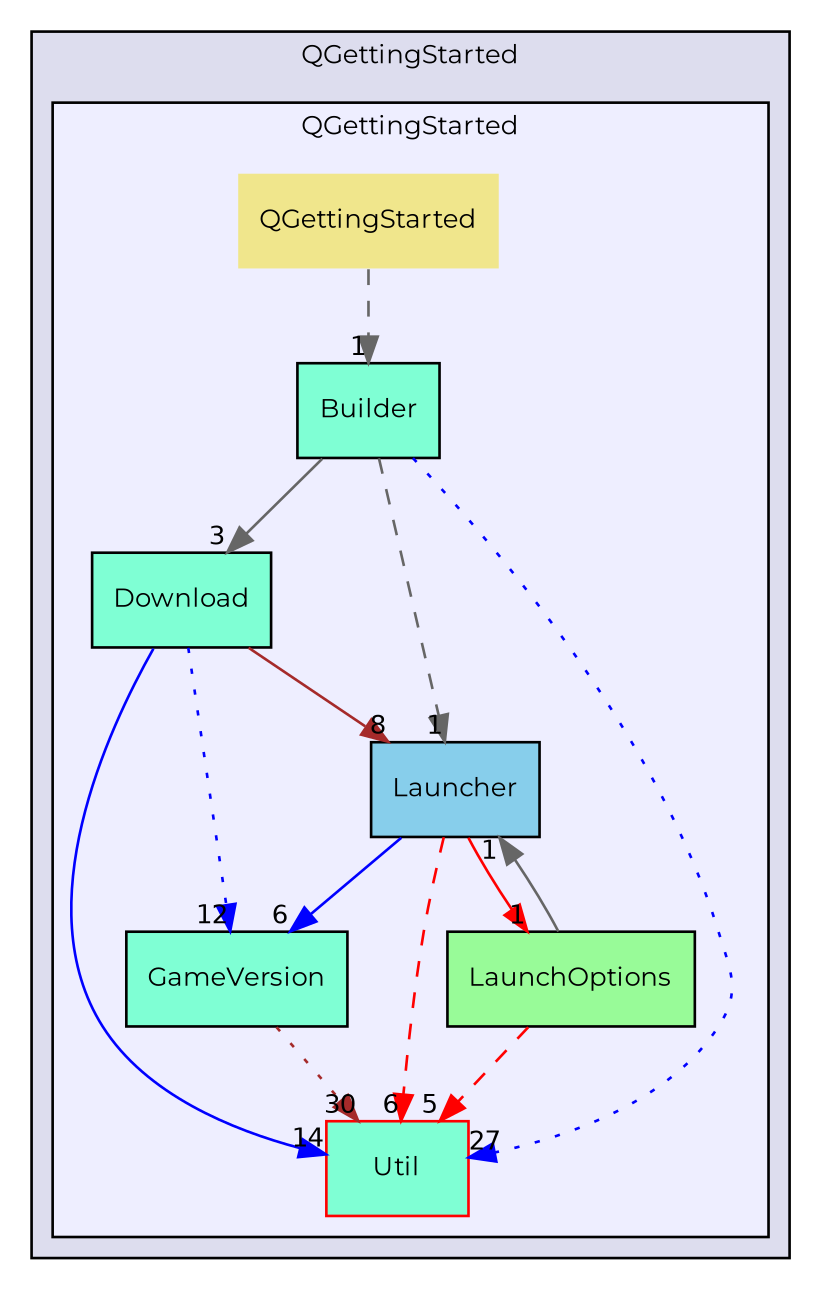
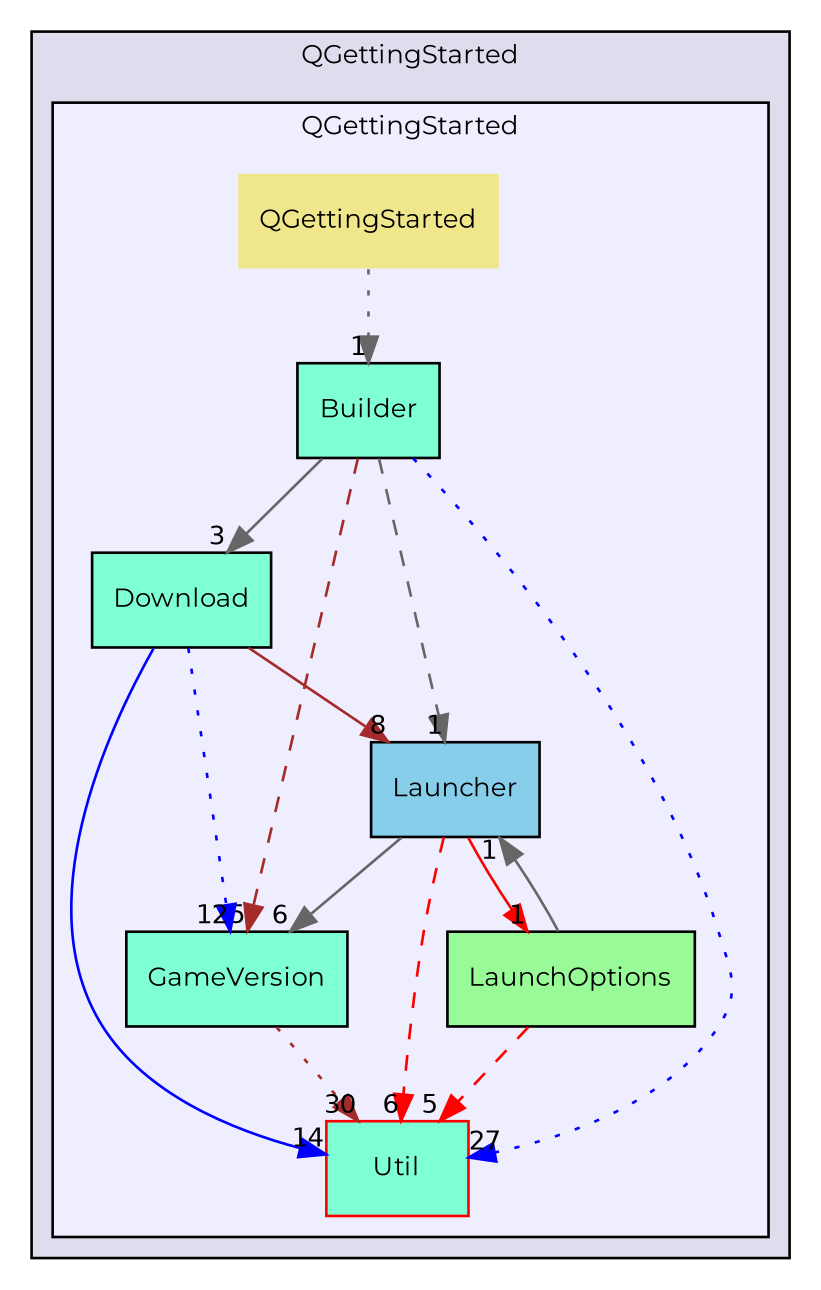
edge "QGettingStarted" -> "Builder": style dashed -> dotted
edge "Builder" -> "GameVersion": added
edge "Launcher" -> "GameVersion": color blue -> gray40
